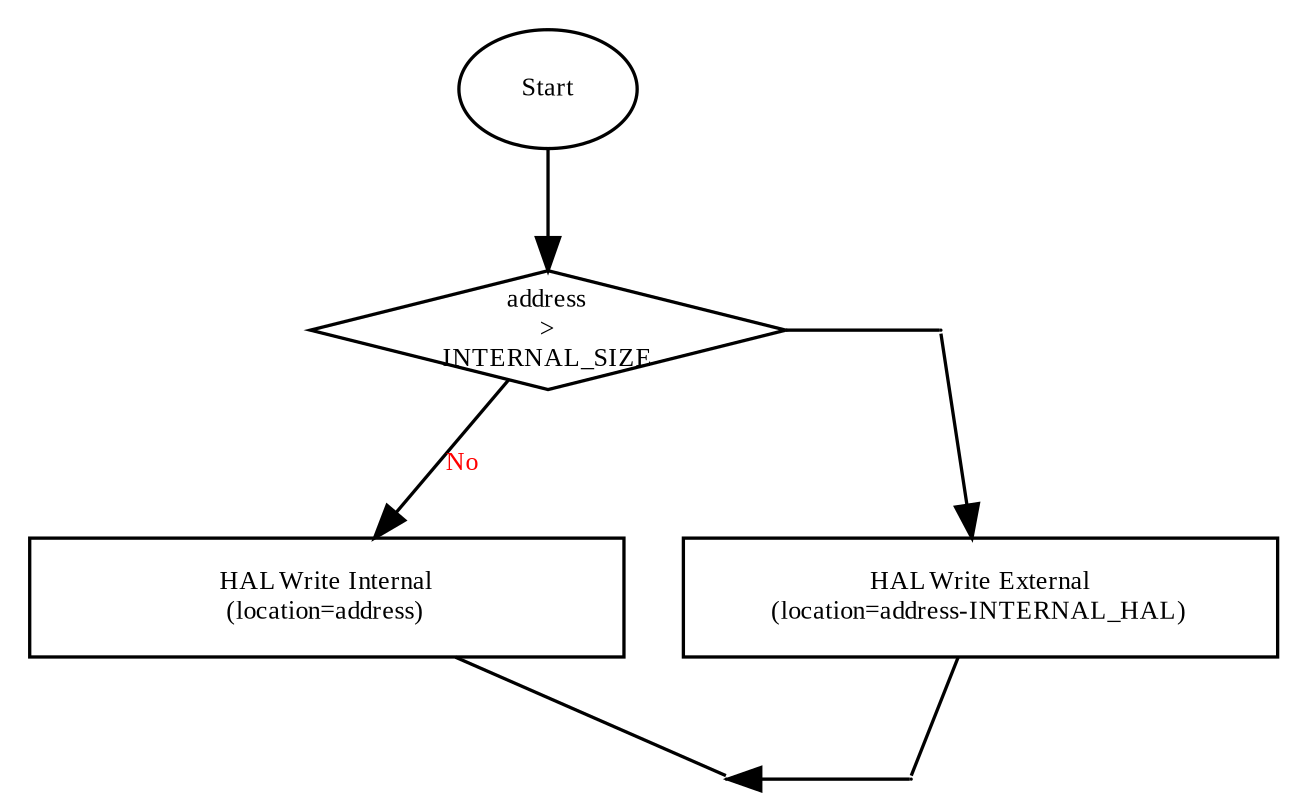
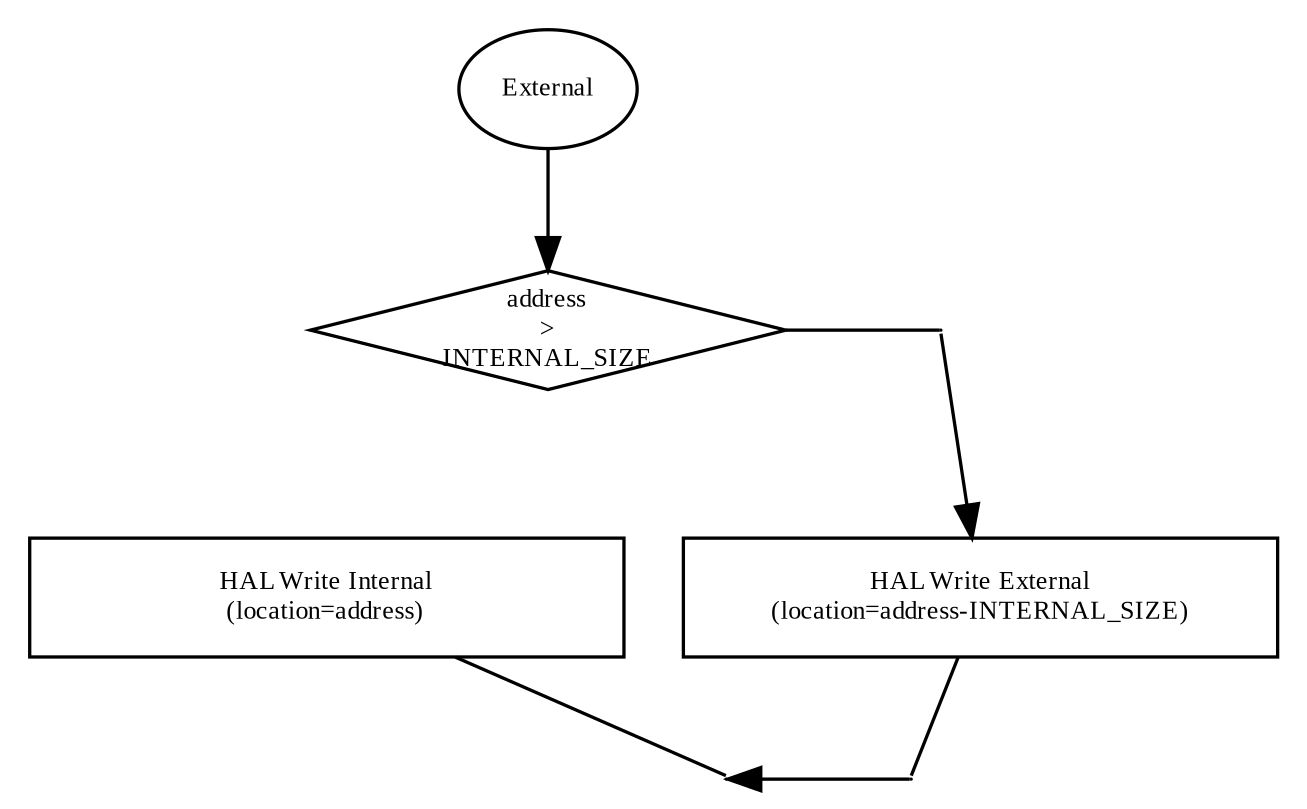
node "Start": label "Start" -> "External"
edge "address > INTERNAL_SIZE" -> "HAL Write Internal (location=address)": removed, label "No"
node "HAL Write External (location=address-INTERNAL_HAL)": label "HAL Write External (location=address-INTERNAL_HAL)" -> "HAL Write External (location=address-INTERNAL_SIZE)"
